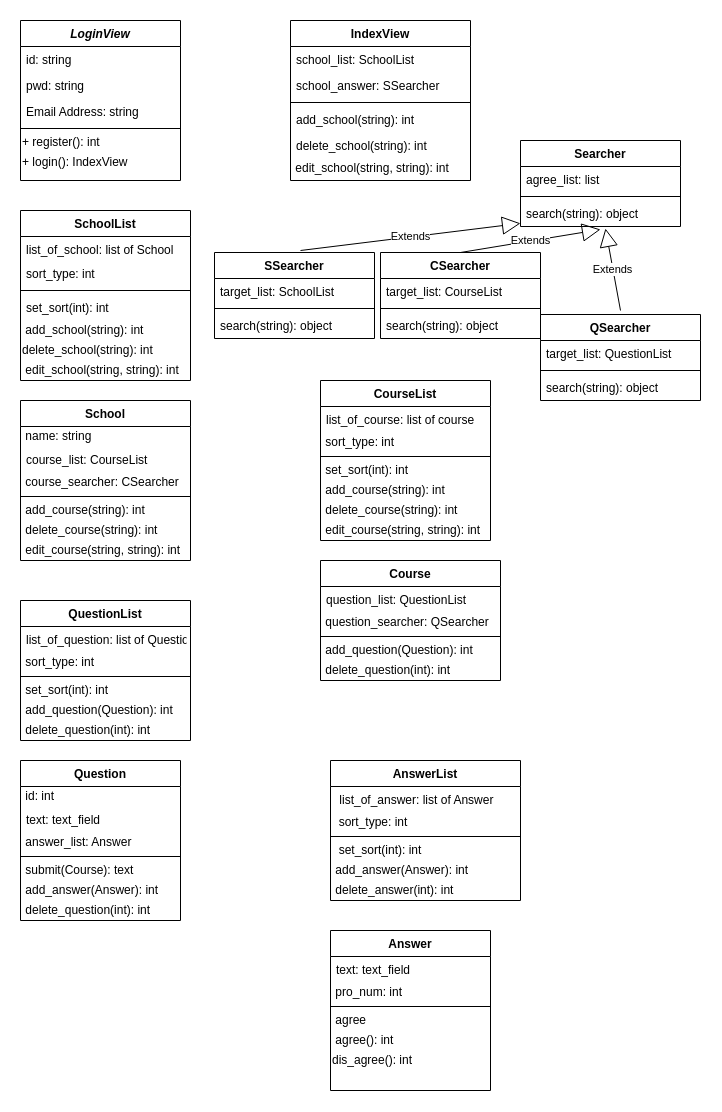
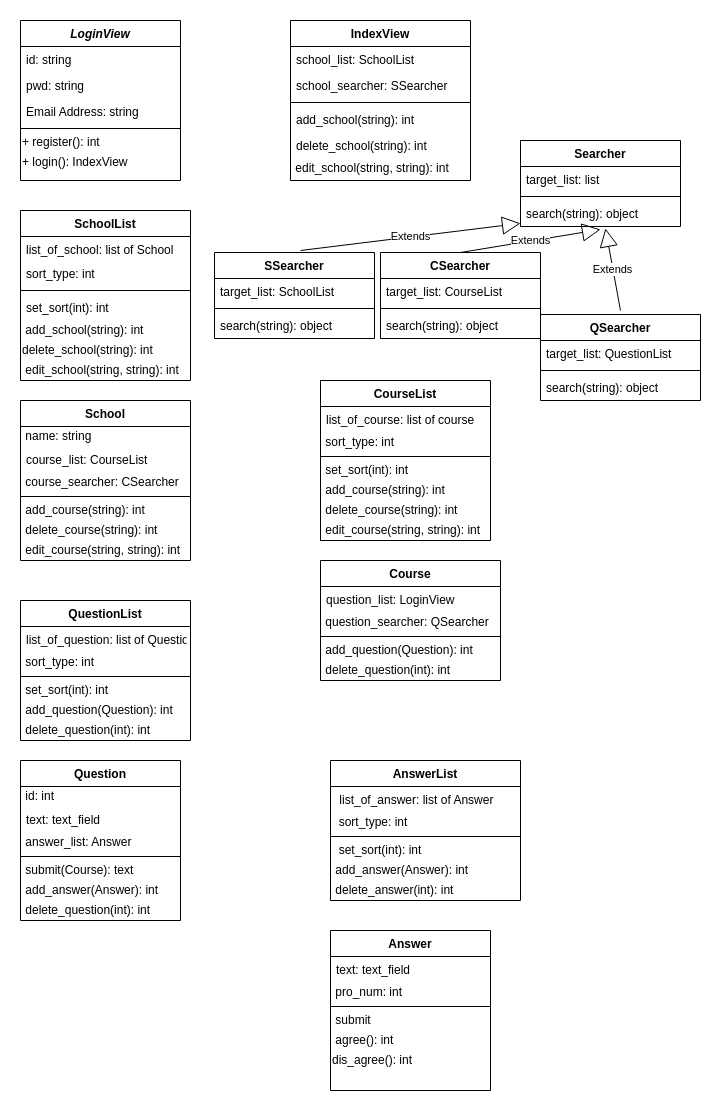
node "school_answer: SSearcher": label "school_answer: SSearcher" -> "school_searcher: SSearcher"
node "agree_list: list": label "agree_list: list" -> "target_list: list"
node "question_list: QuestionList": label "question_list: QuestionList" -> "question_list: LoginView"
node "agree": label "agree" -> "submit"
